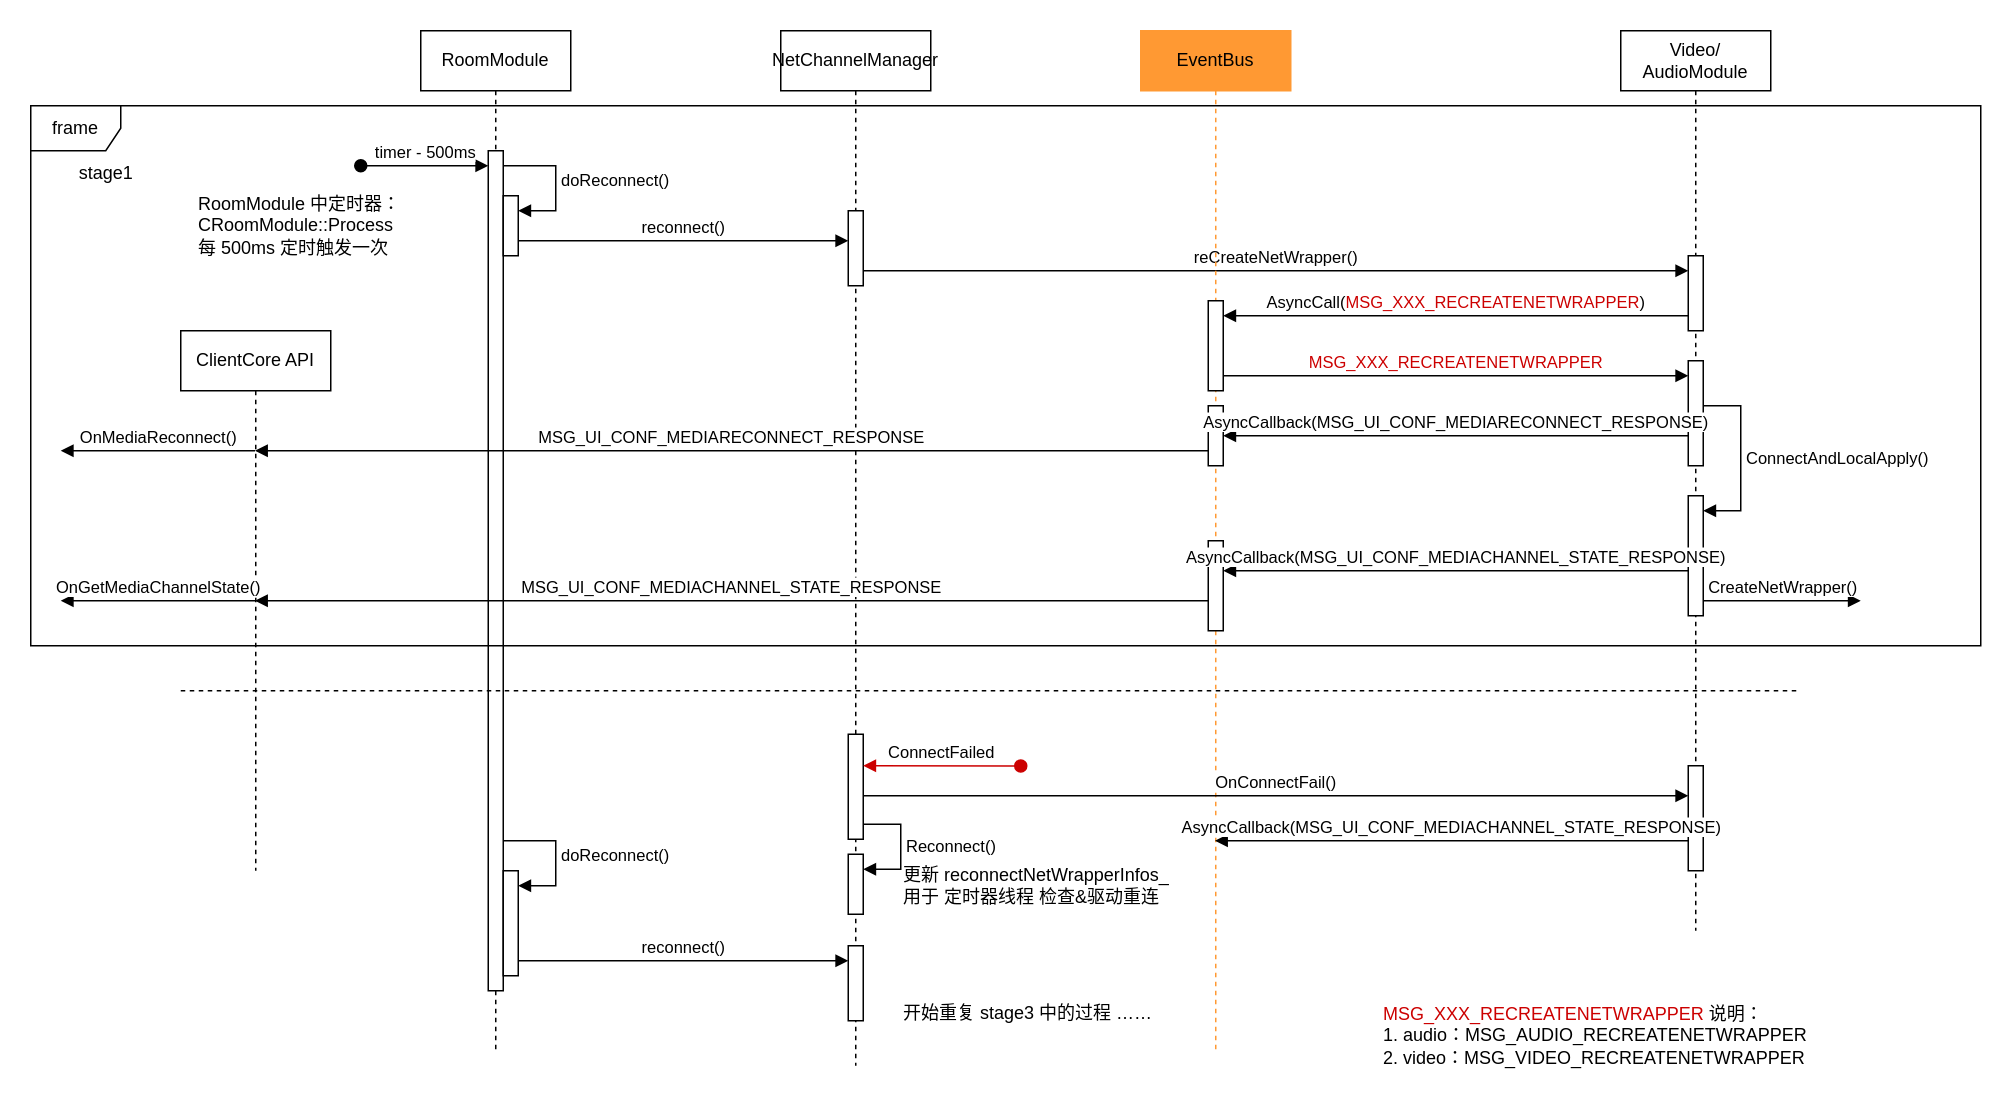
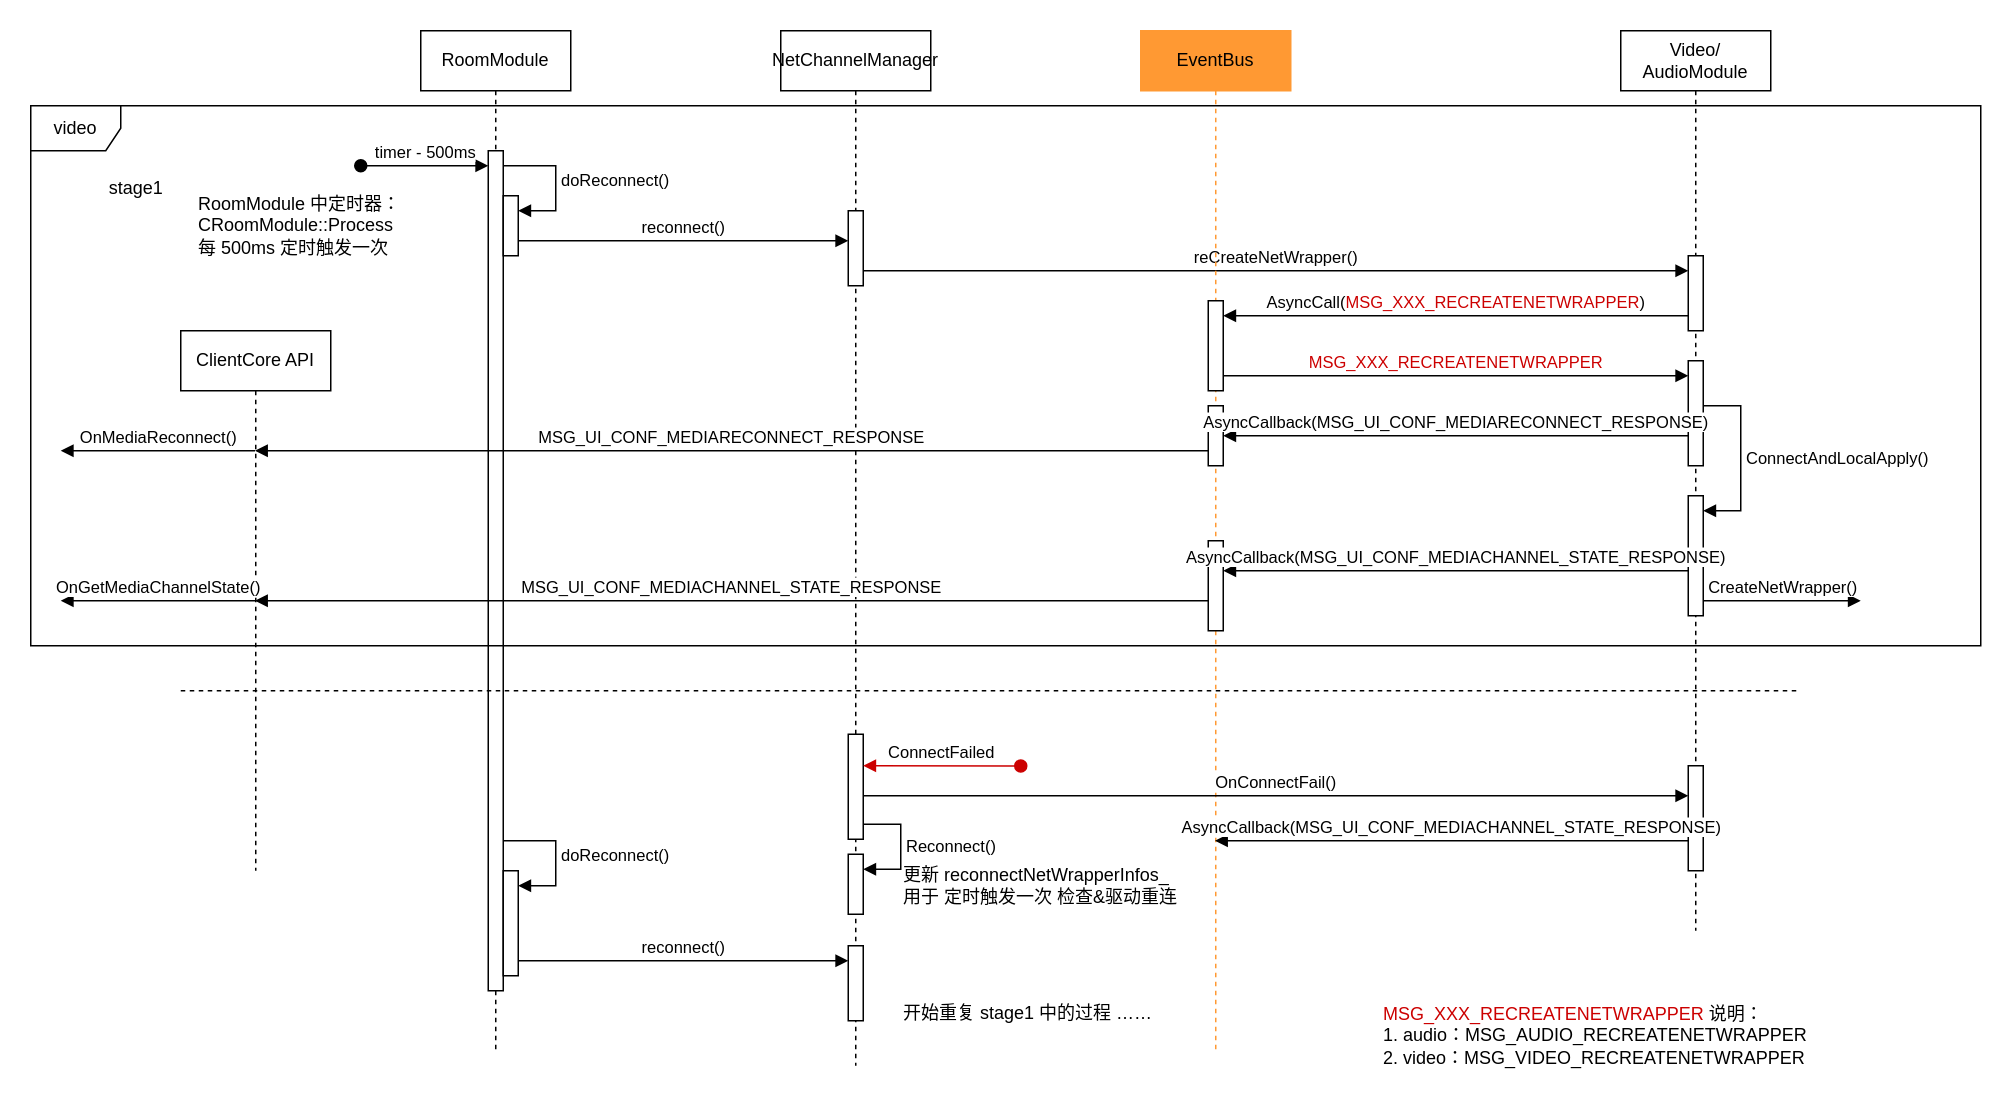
node "frame": label "frame" -> "video"
node "stage1": moved (106, 173) -> (136, 188)
node "更新 reconnectNetWrapperInfos_ 用于 定时器线程 检查&驱动重连": label "更新 reconnectNetWrapperInfos_ 用于 定时器线程 检查&驱动重连" -> "更新 reconnectNetWrapperInfos_ 用于 定时触发一次 检查&驱动重连"
node "开始重复 stage3 中的过程 ……": label "开始重复 stage3 中的过程 ……" -> "开始重复 stage1 中的过程 ……"
